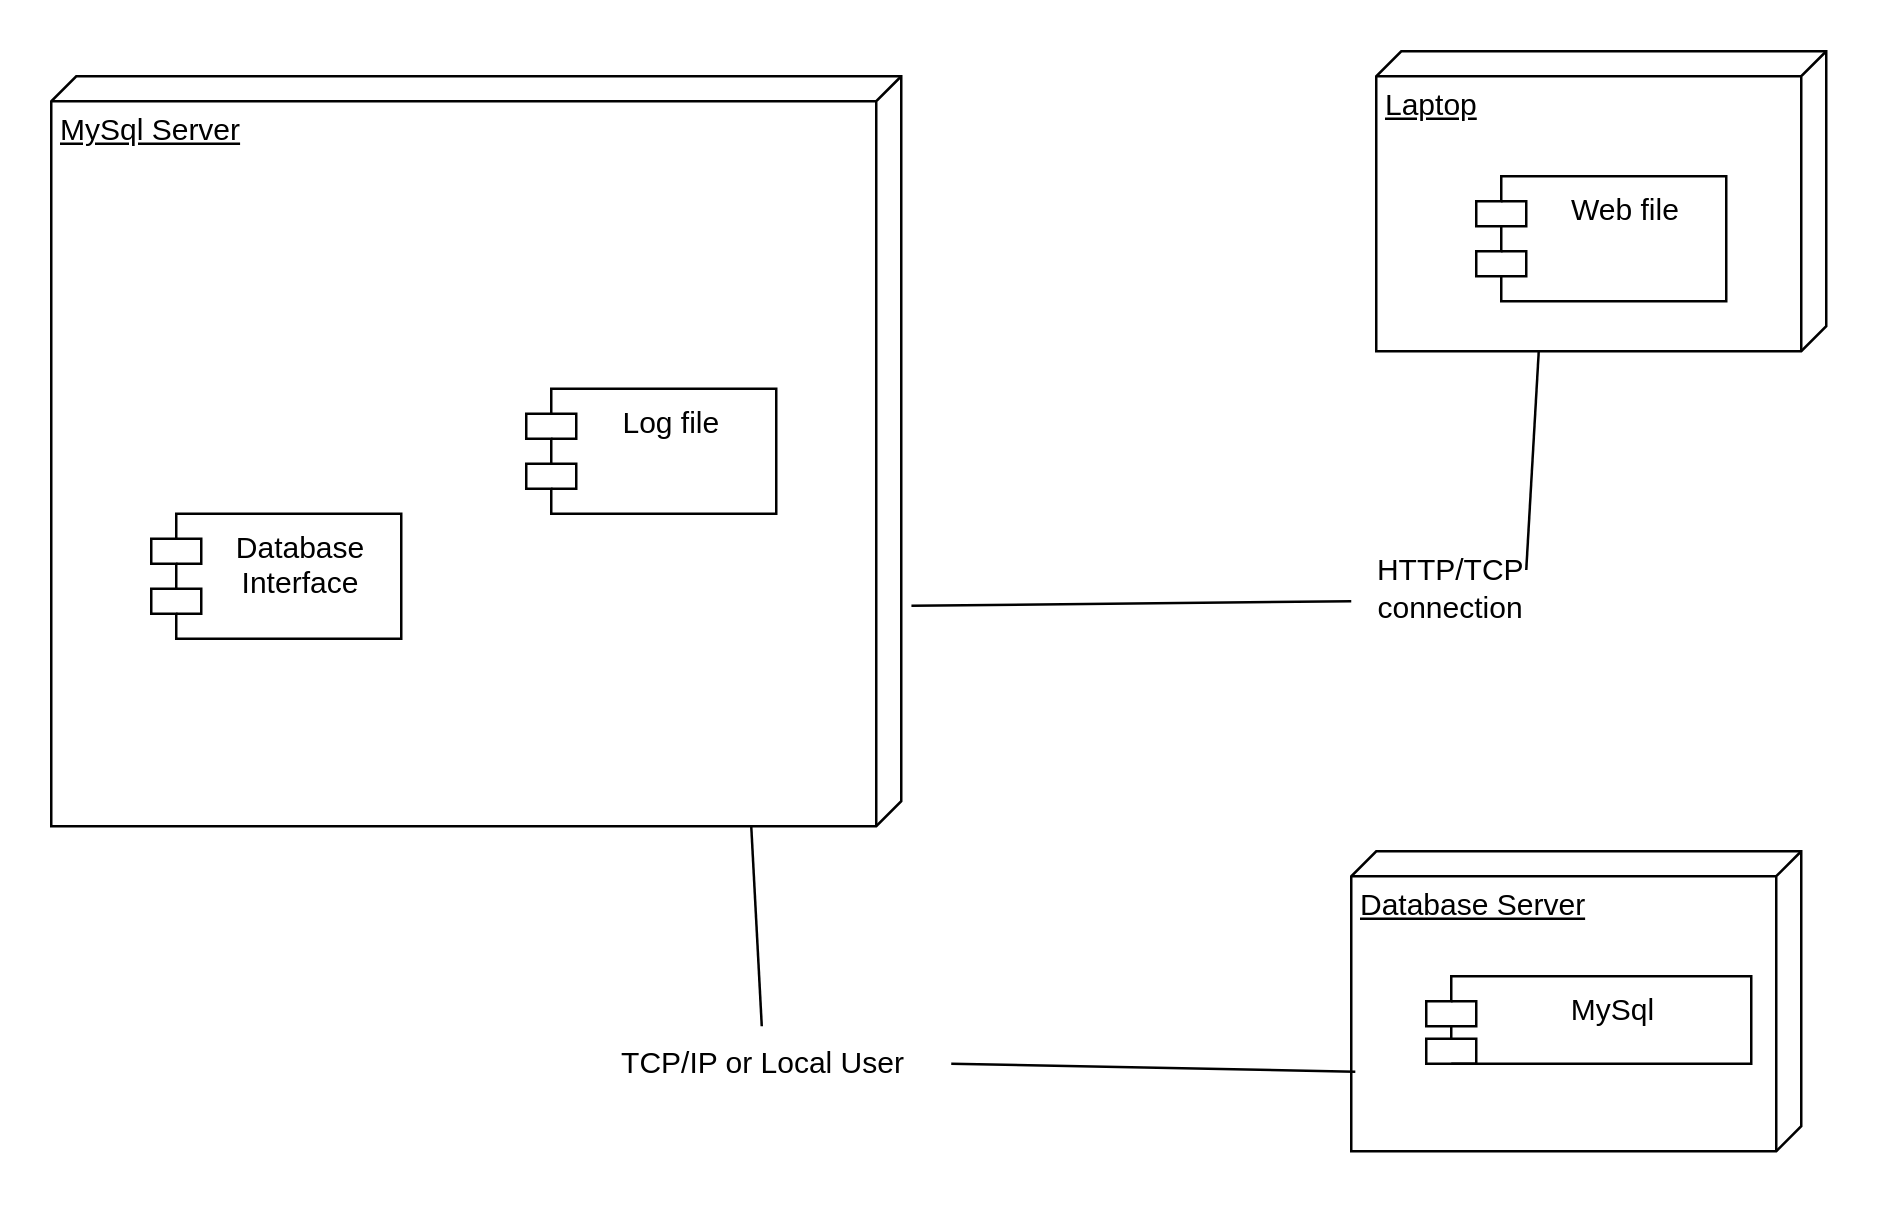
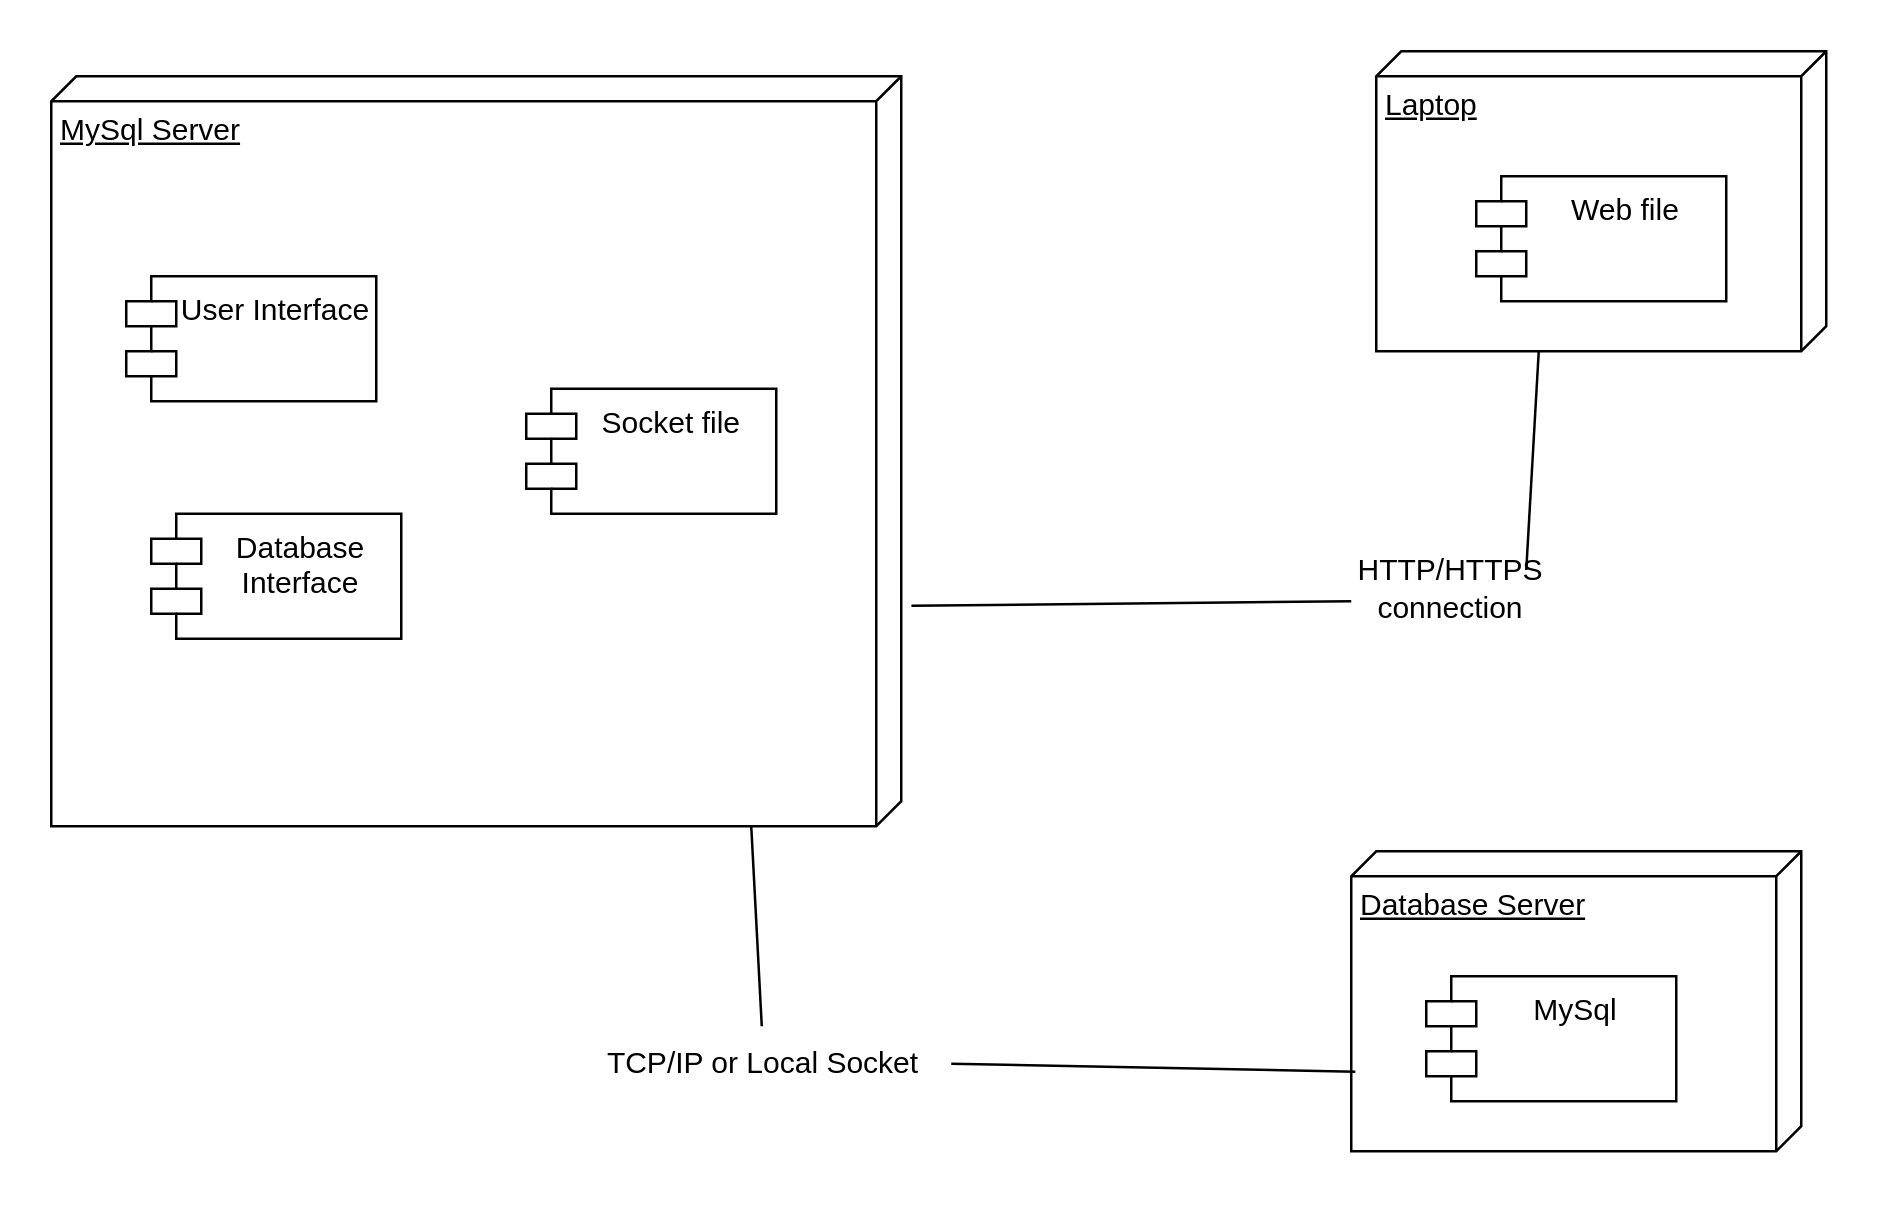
node "User Interface": added
node "Log file": label "Log file" -> "Socket file"
node "HTTP/TCP connection": label "HTTP/TCP connection" -> "HTTP/HTTPS connection"
node "MySql": size 325x88 -> 250x125
node "TCP/IP or Local User": label "TCP/IP or Local User" -> "TCP/IP or Local Socket"
